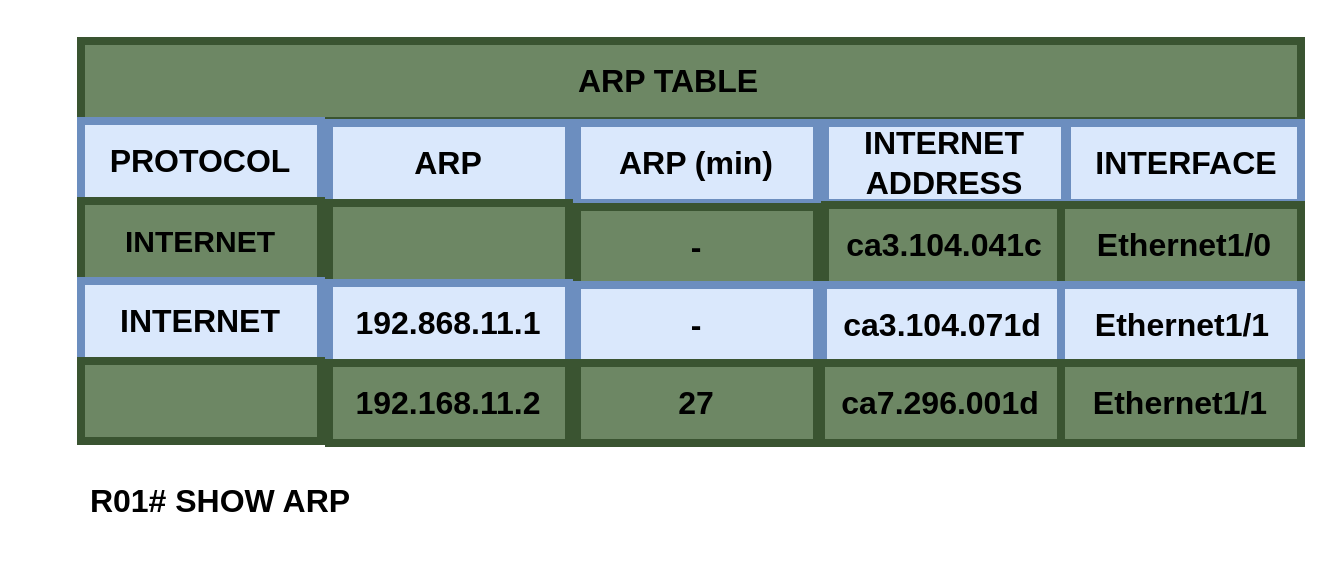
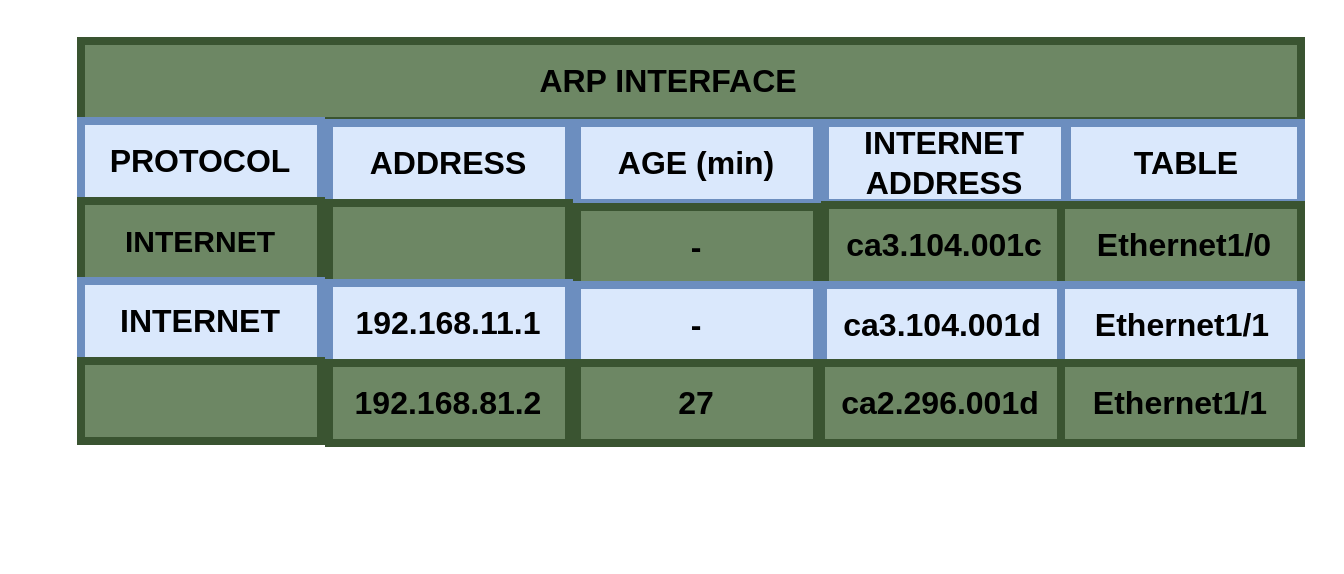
node "ARP TABLE": label "ARP TABLE" -> "ARP INTERFACE"
node "ARP": label "ARP" -> "ADDRESS"
node "ARP (min)": label "ARP (min)" -> "AGE (min)"
node "INTERFACE": label "INTERFACE" -> "TABLE"
node "ca3.104.041c": label "ca3.104.041c" -> "ca3.104.001c"
node "192.868.11.1": label "192.868.11.1" -> "192.168.11.1"
node "ca3.104.071d": label "ca3.104.071d" -> "ca3.104.001d"
node "192.168.11.2": label "192.168.11.2" -> "192.168.81.2"
node "ca7.296.001d": label "ca7.296.001d" -> "ca2.296.001d"
node "R01# SHOW ARP": removed
